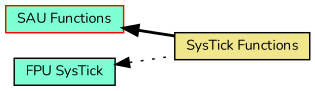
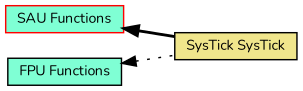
node "SysTick Functions": label "SysTick Functions" -> "SysTick SysTick"
node "FPU SysTick": label "FPU SysTick" -> "FPU Functions"
